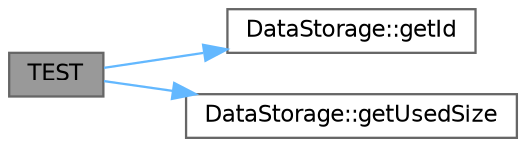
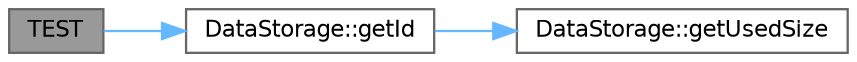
edge "TEST" -> "DataStorage::getUsedSize": now "DataStorage::getId" -> "DataStorage::getUsedSize"
